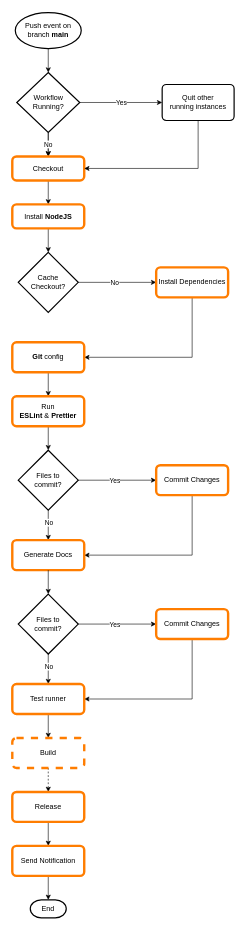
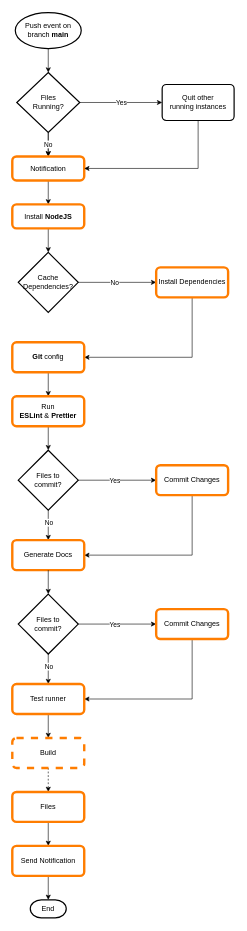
node "Workflow Running?": label "Workflow Running?" -> "Files Running?"
node "Checkout": label "Checkout" -> "Notification"
node "Cache Checkout?": label "Cache Checkout?" -> "Cache Dependencies?"
node "Release": label "Release" -> "Files"
